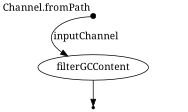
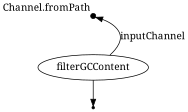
edge "Channel.fromPath" -> "filterGCContent": reversed
